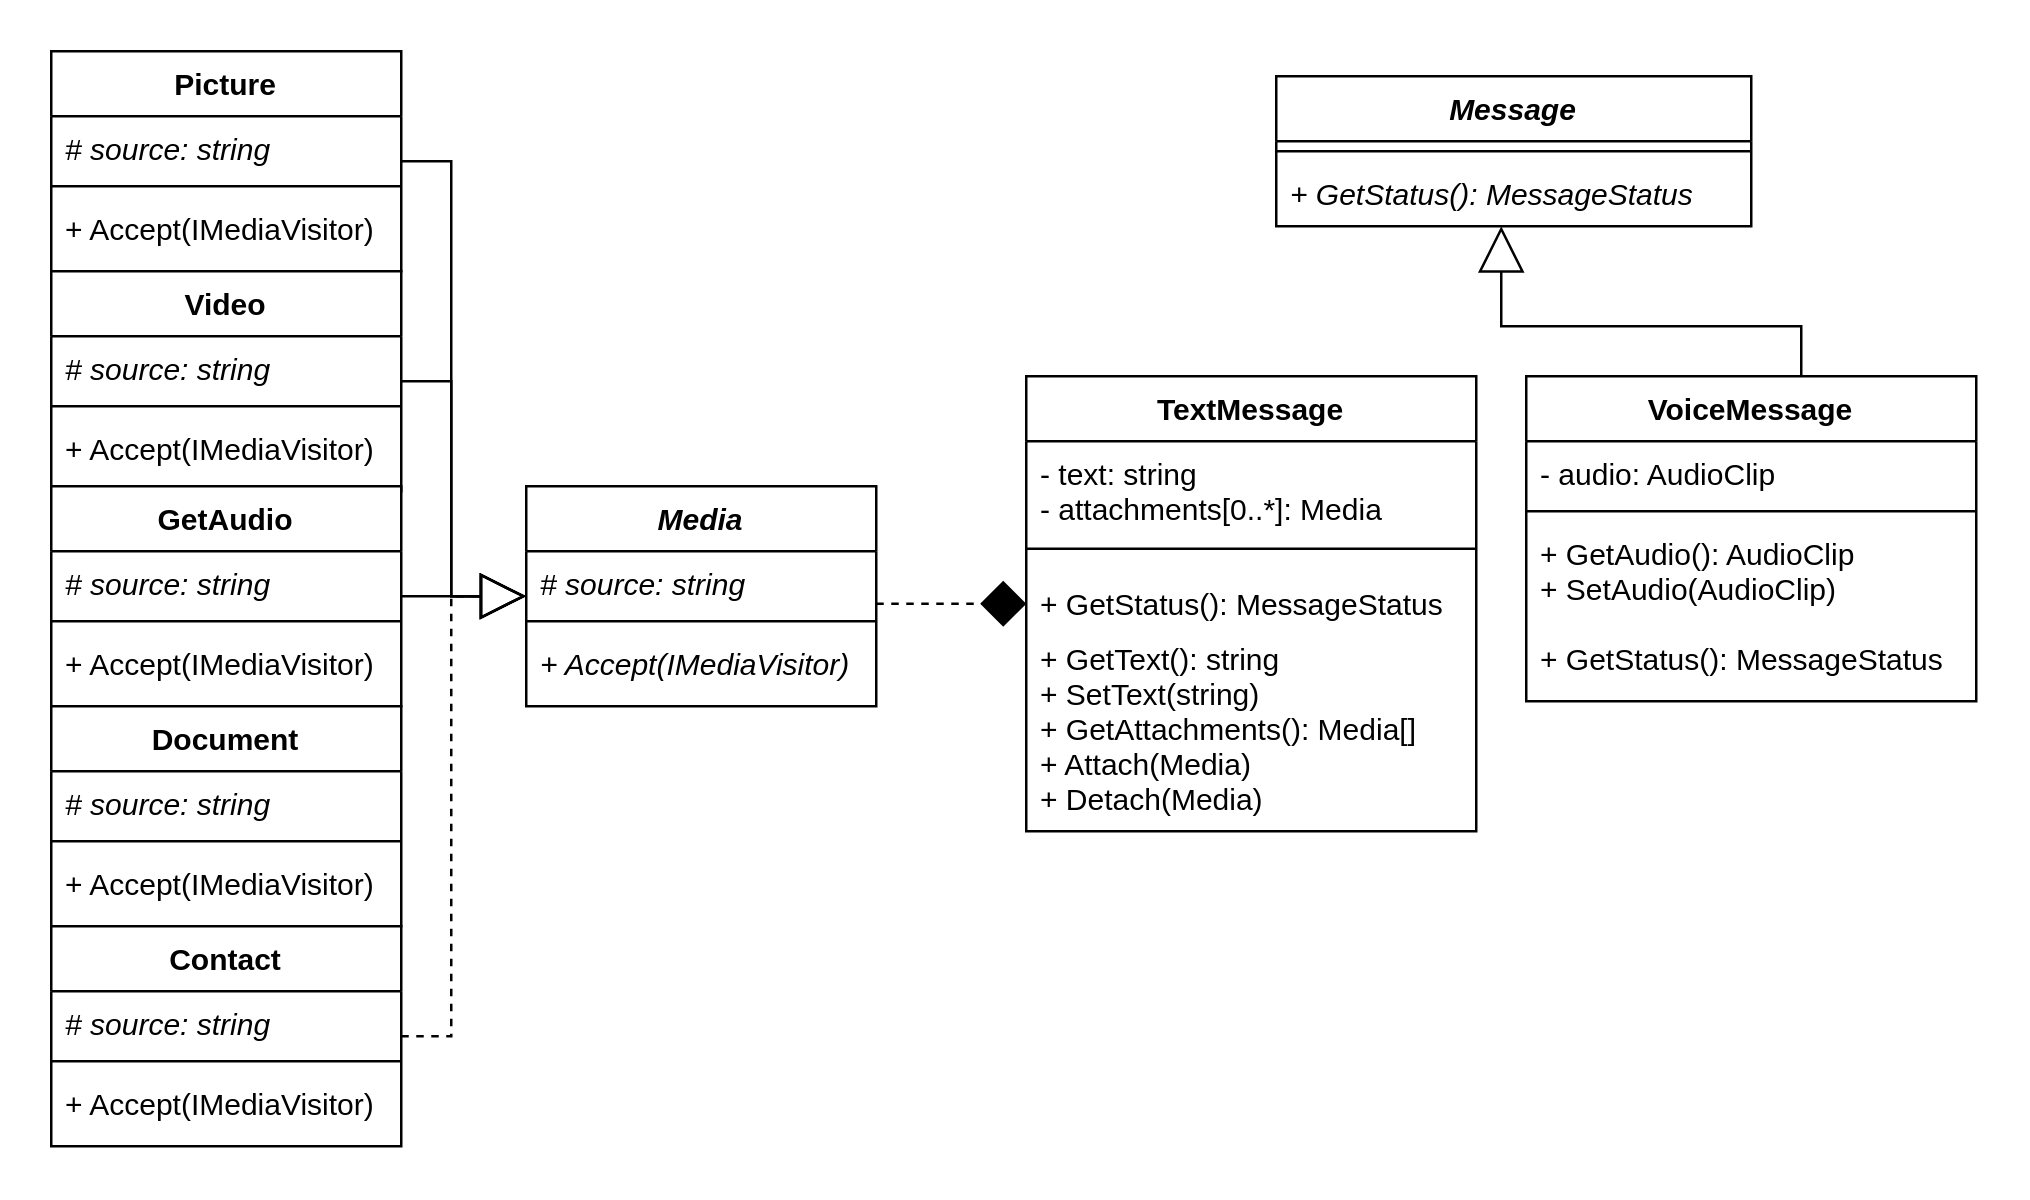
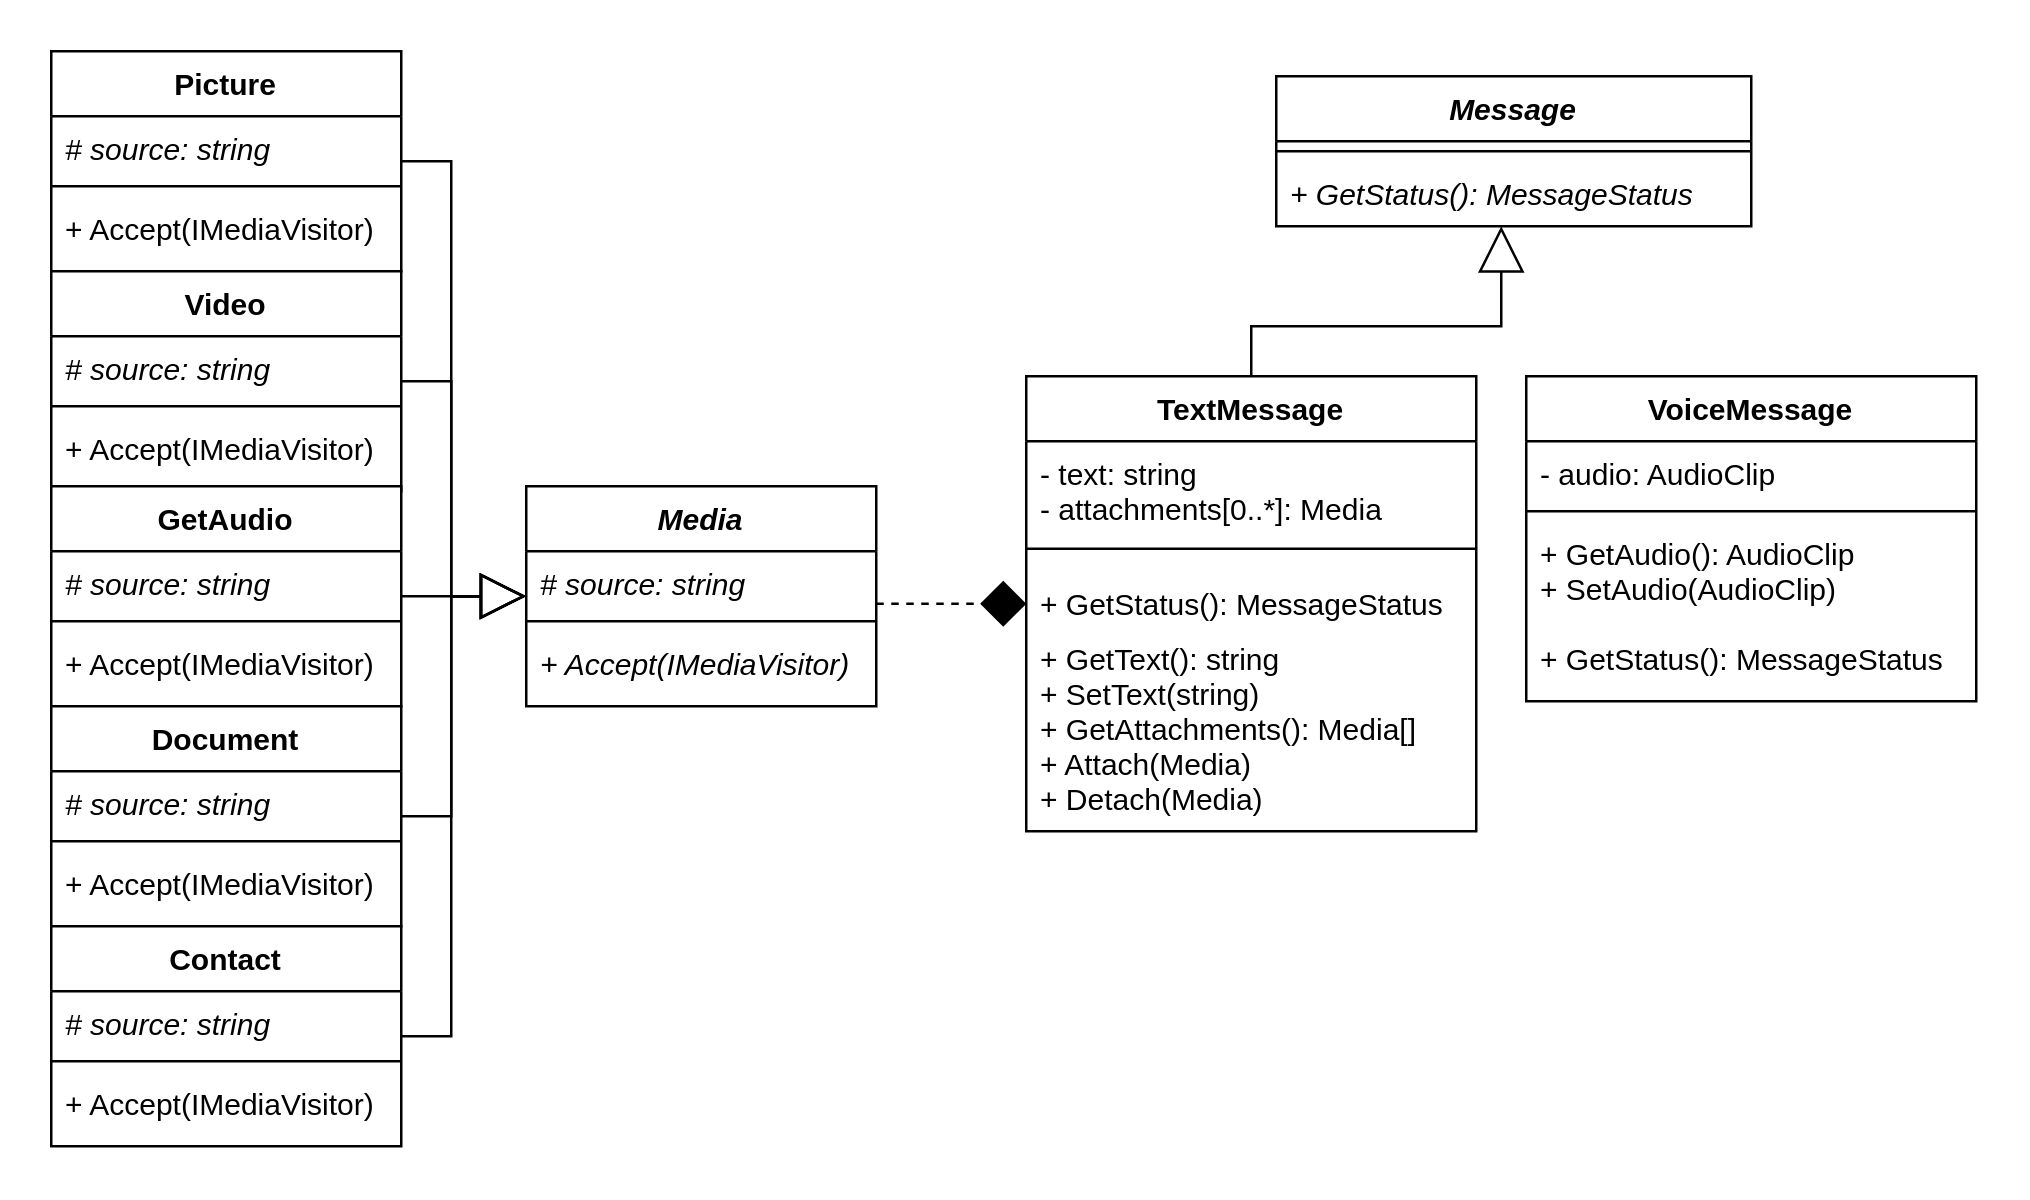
edge "TextMessage" -> "Message": added
edge "VoiceMessage" -> "Message": removed
edge "Document" -> "Media": added
edge "Contact" -> "Media": style dashed -> solid
